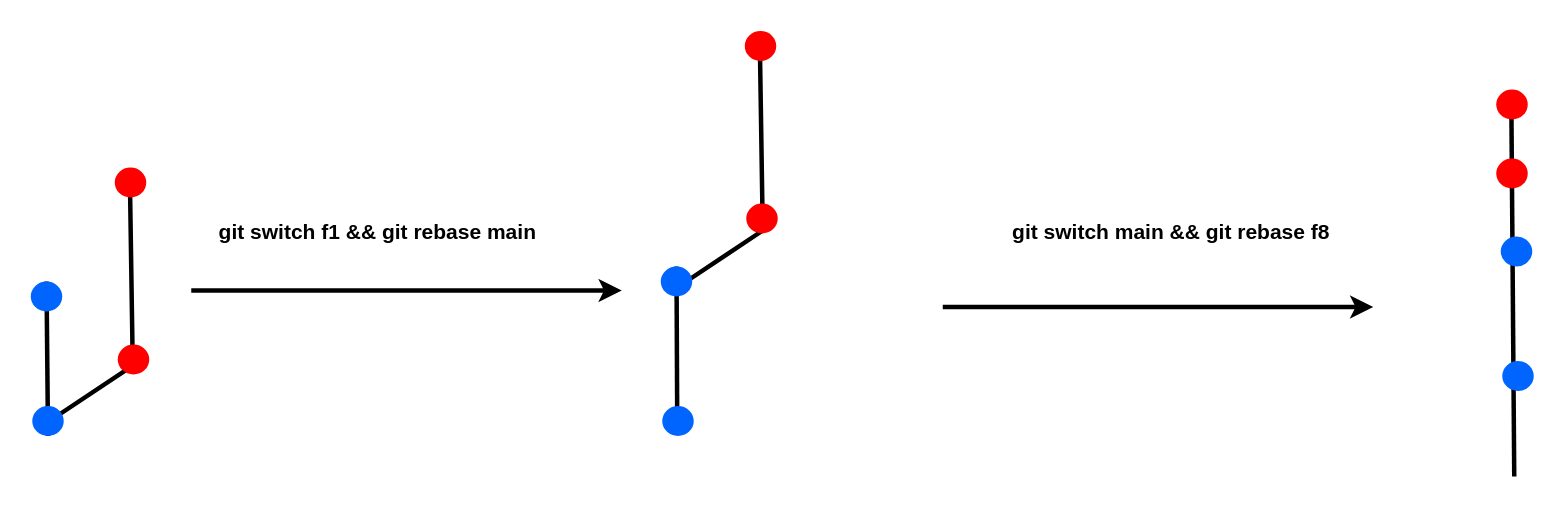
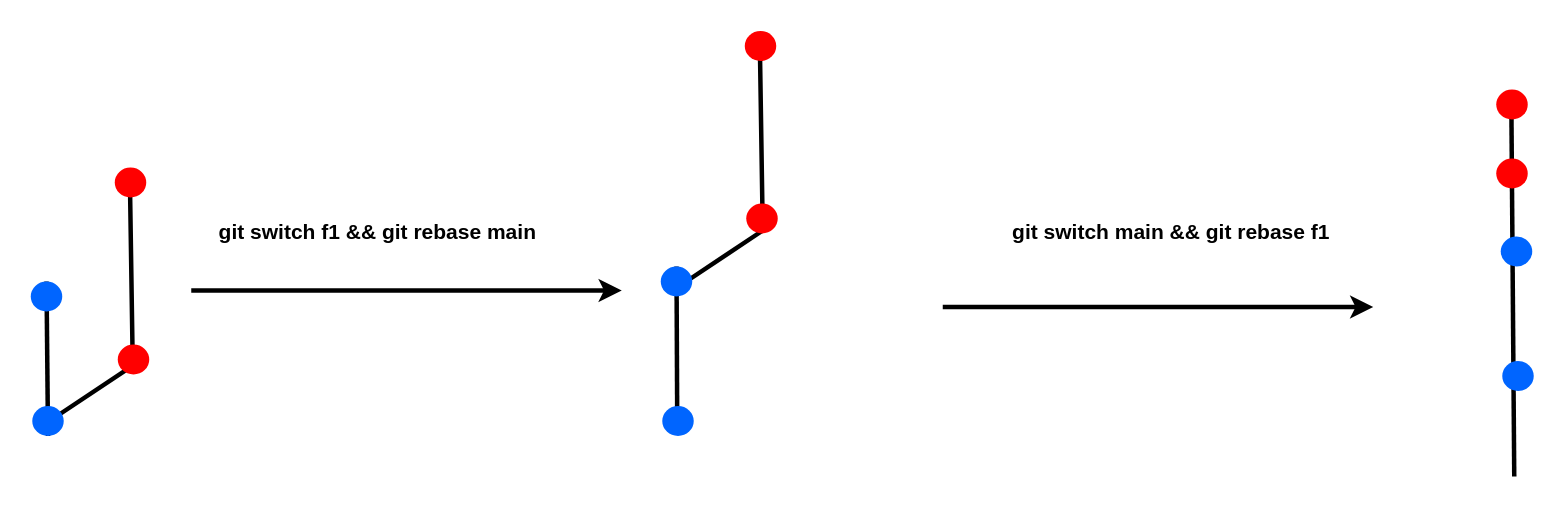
node "git switch main && git rebase f8": label "git switch main && git rebase f8" -> "git switch main && git rebase f1"
